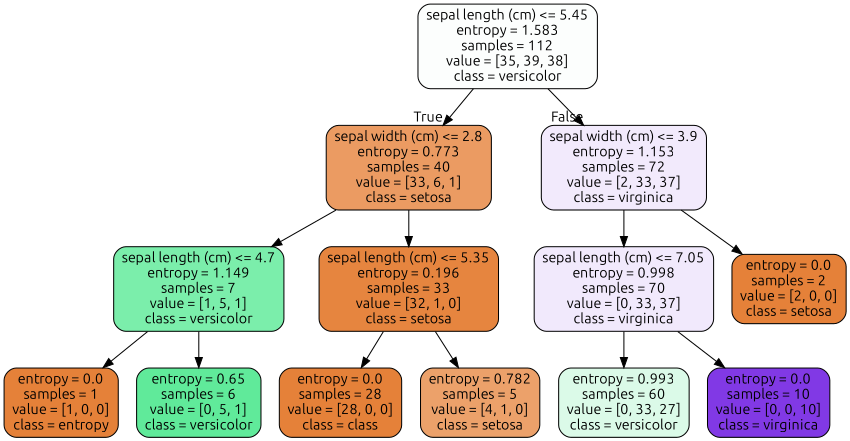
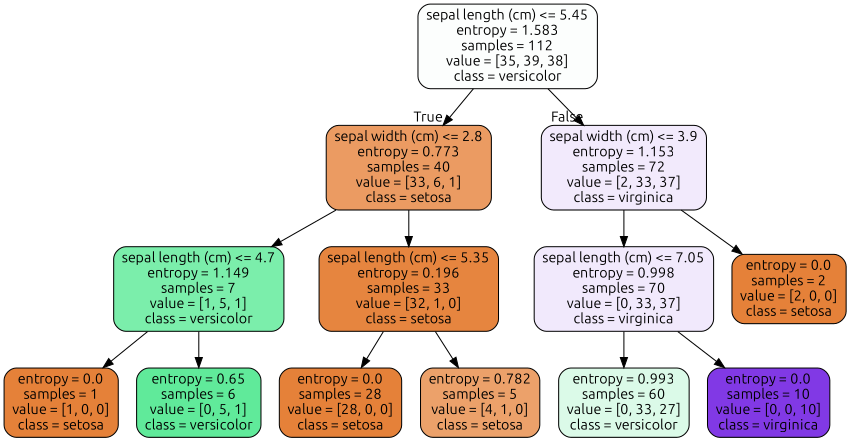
node "entropy = 0.0 samples = 1 value = [1, 0, 0] class = entropy": label "entropy = 0.0 samples = 1 value = [1, 0, 0] class = entropy" -> "entropy = 0.0 samples = 1 value = [1, 0, 0] class = setosa"
node "entropy = 0.0 samples = 28 value = [28, 0, 0] class = class": label "entropy = 0.0 samples = 28 value = [28, 0, 0] class = class" -> "entropy = 0.0 samples = 28 value = [28, 0, 0] class = setosa"
